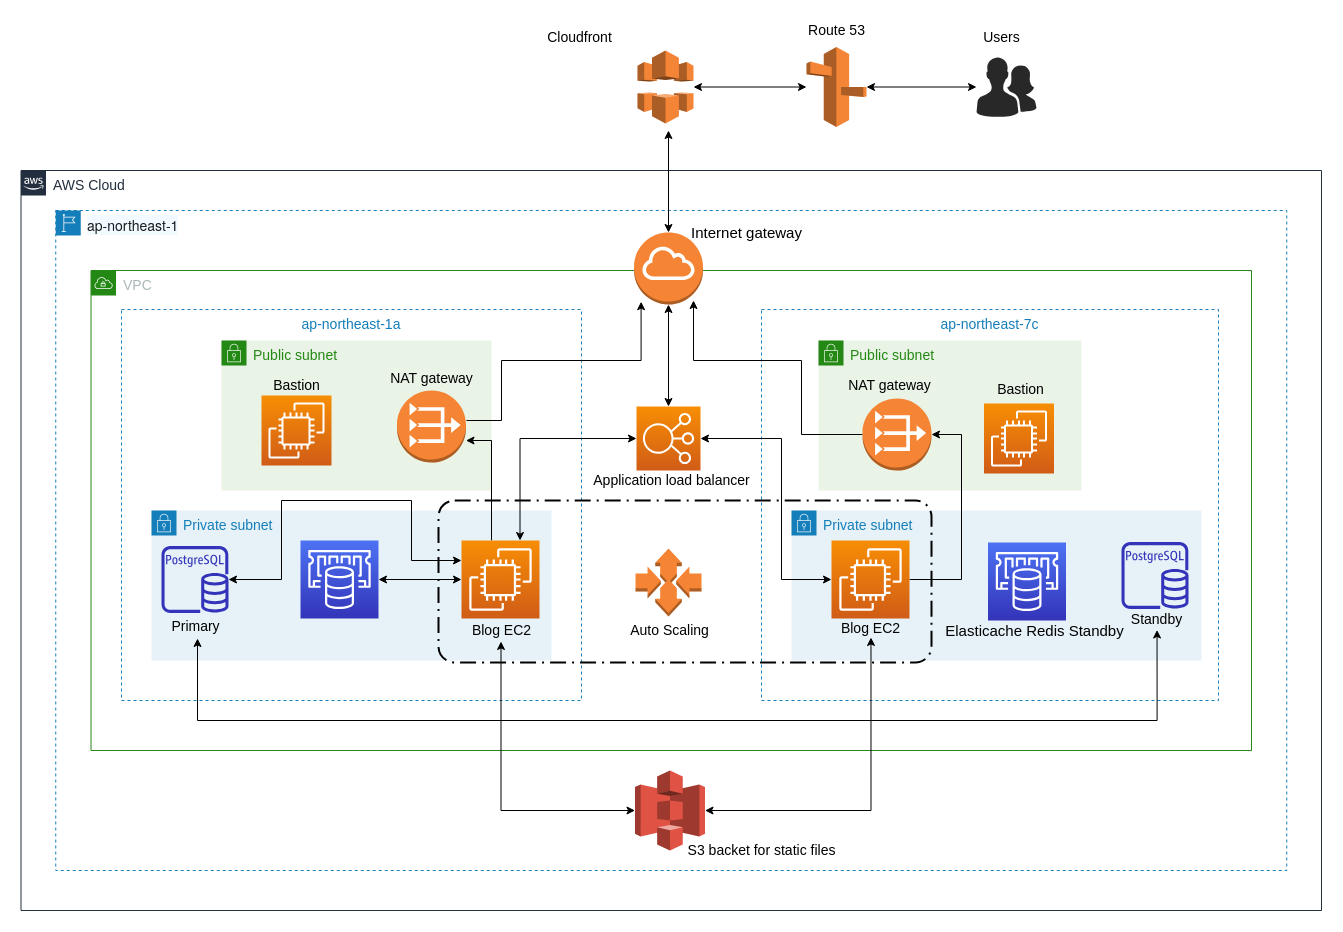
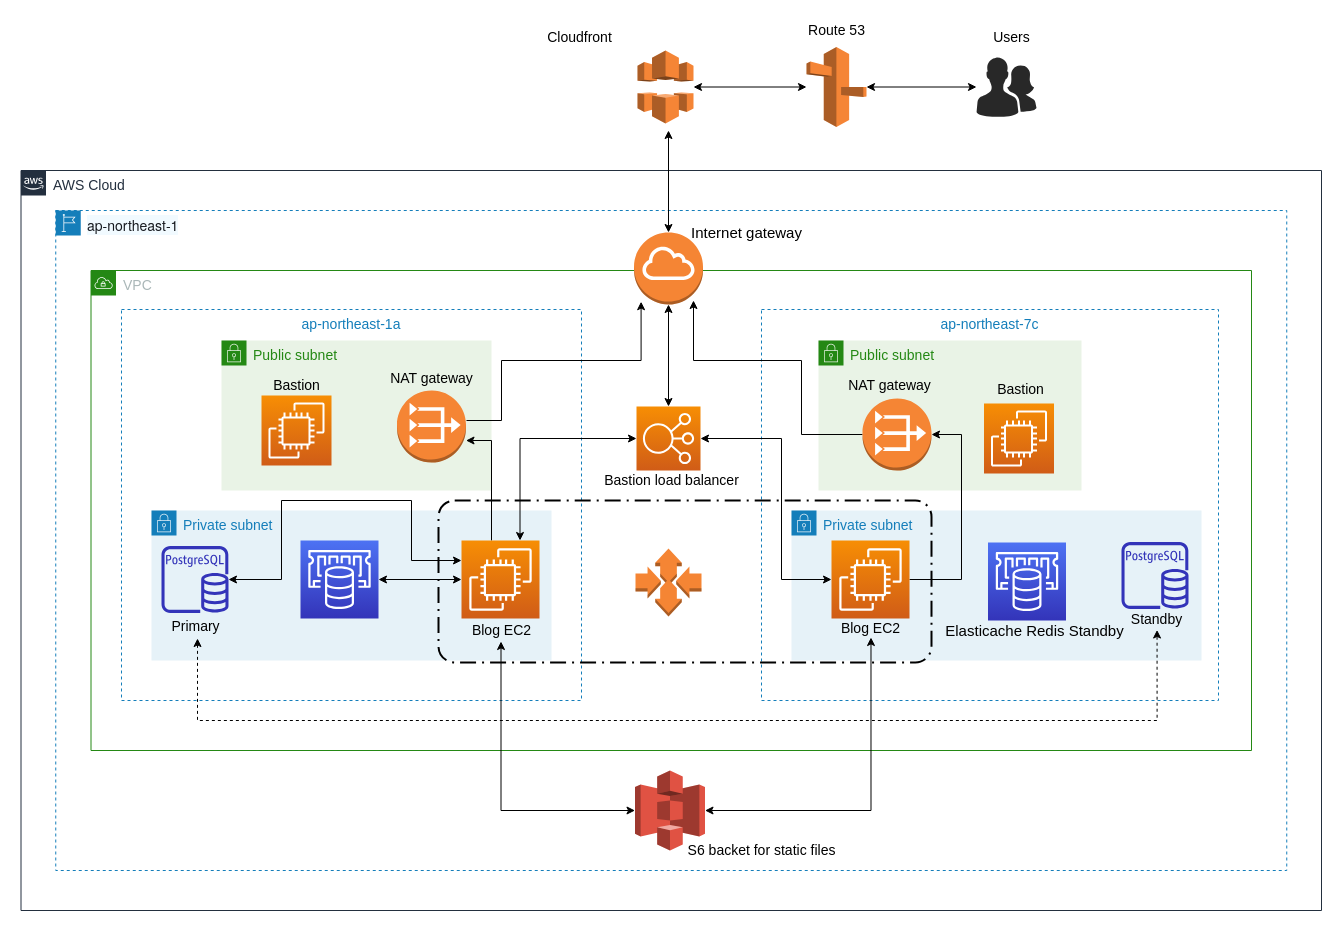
node "Users": moved (1002, 37) -> (1012, 37)
node "Application load balancer": label "Application load balancer" -> "Bastion load balancer"
node "Auto Scaling": removed
edge "Standby" -- "Primary": style solid -> dashed
node "S3 backet for static files": label "S3 backet for static files" -> "S6 backet for static files"
